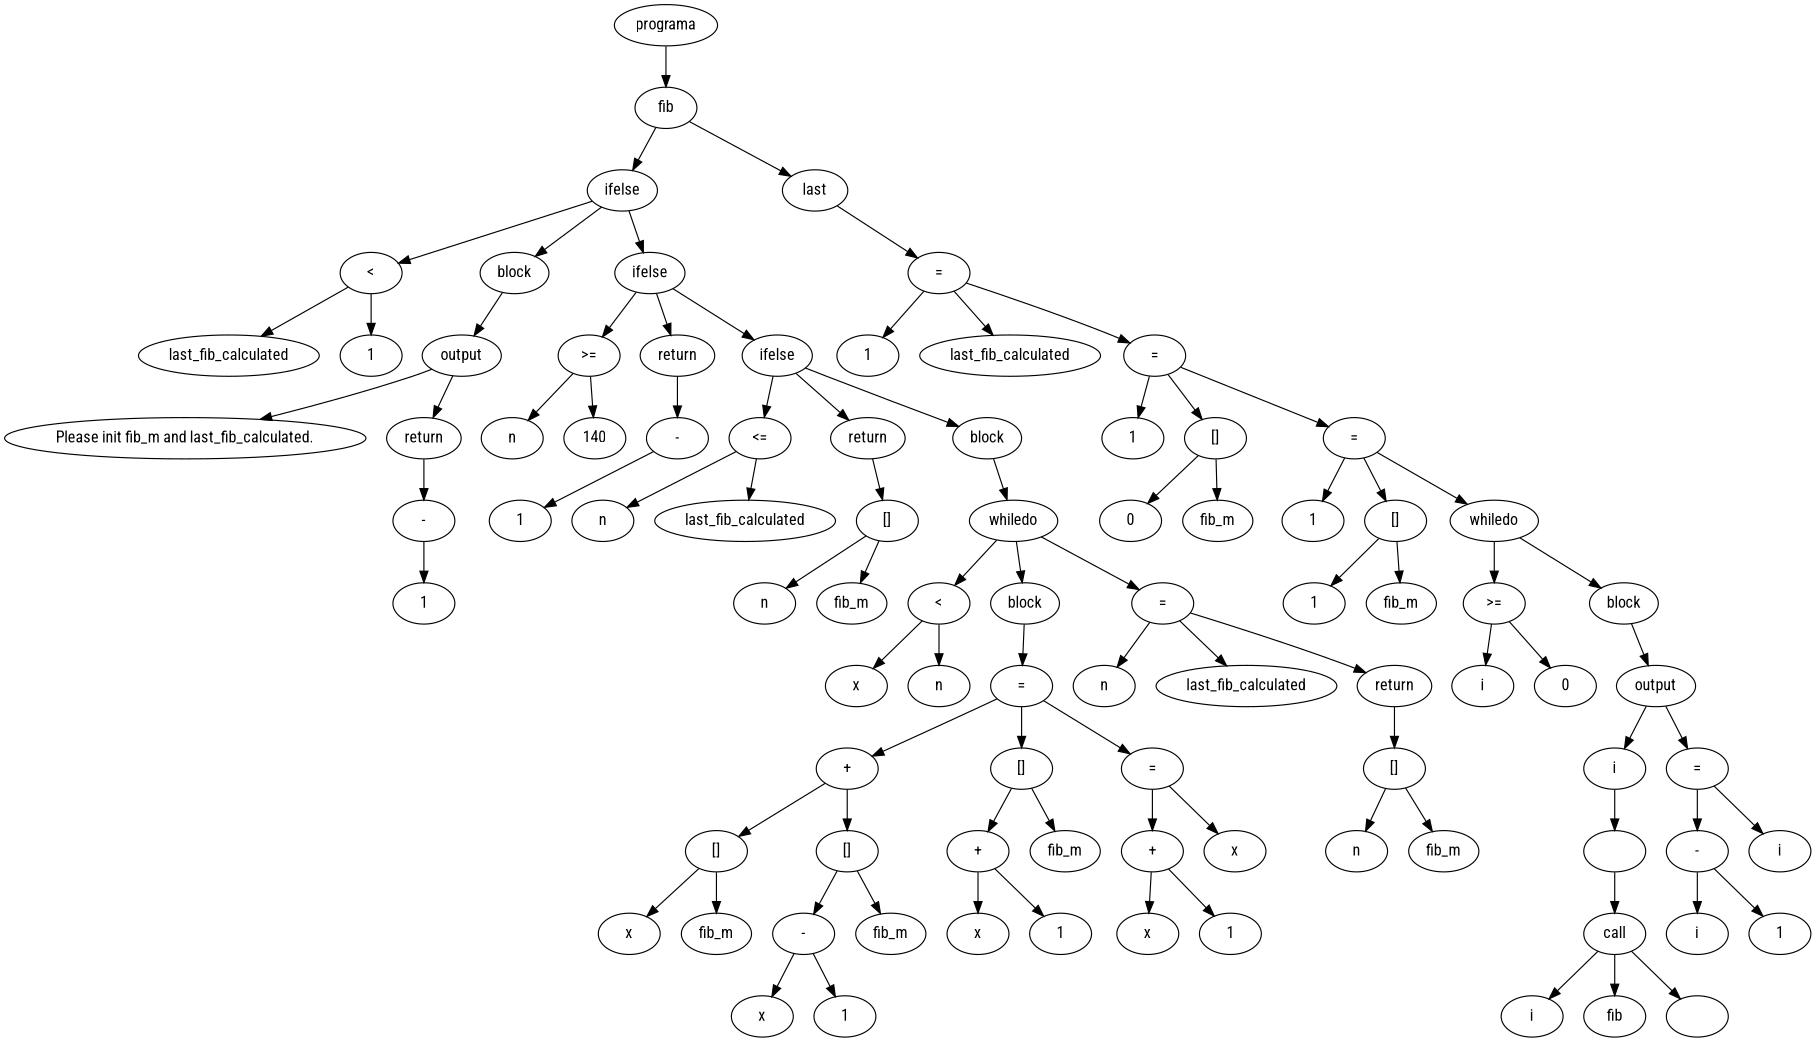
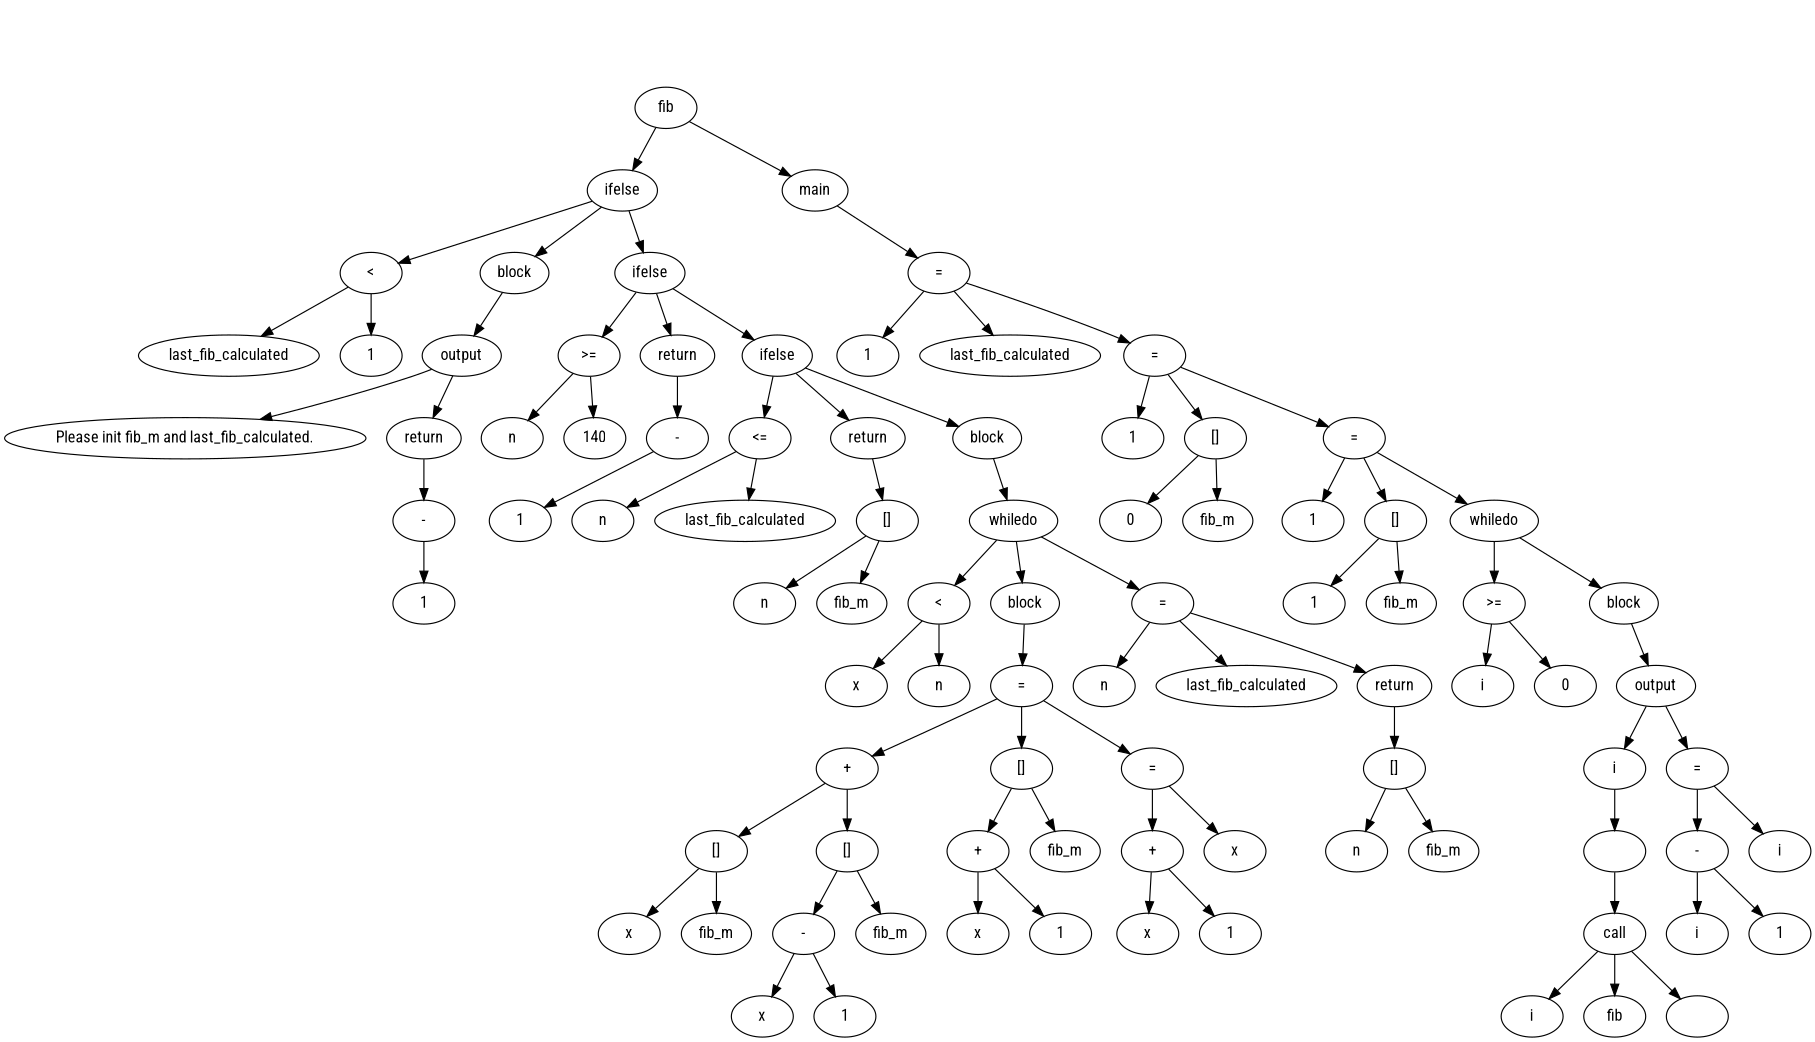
node "programa": removed
node "last": label "last" -> "main"
